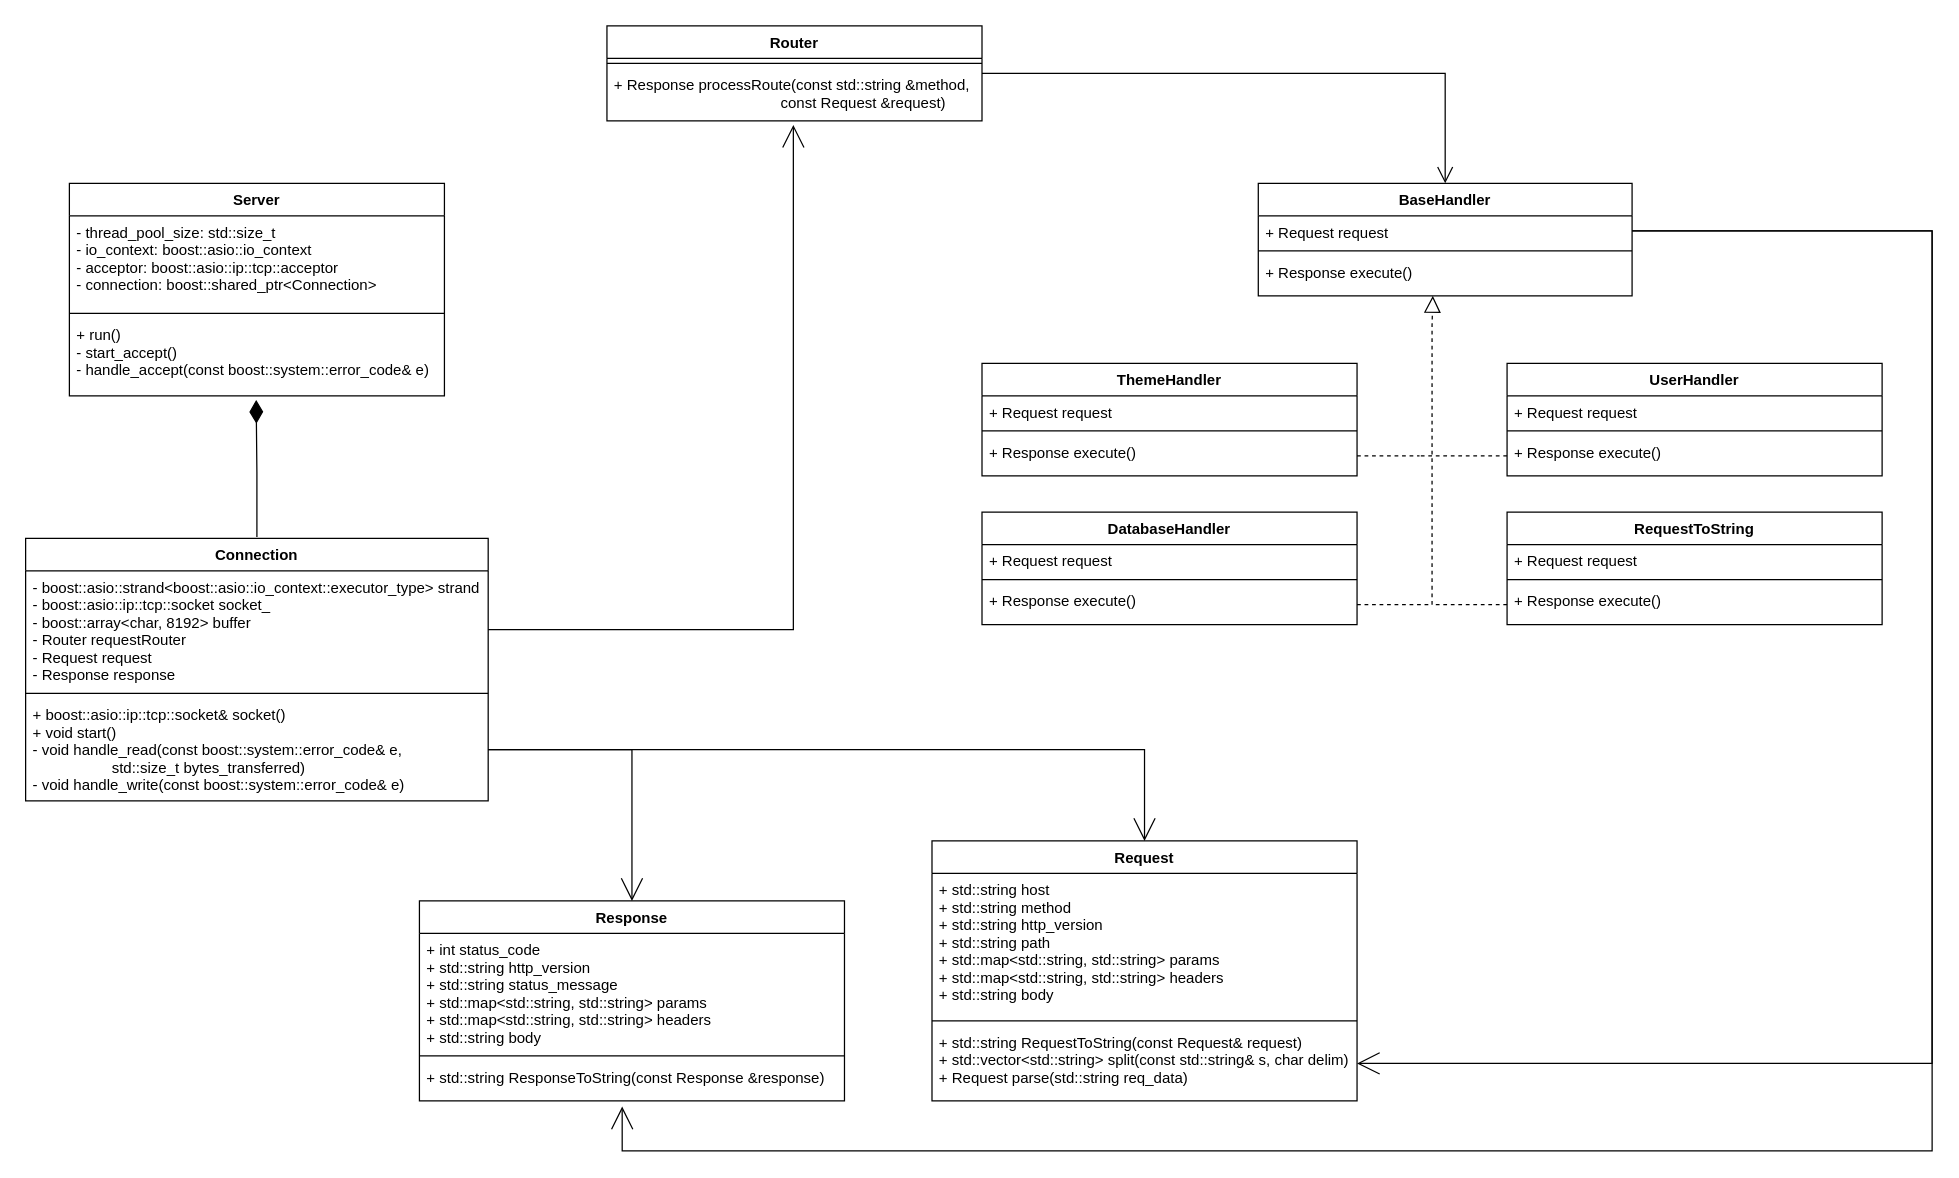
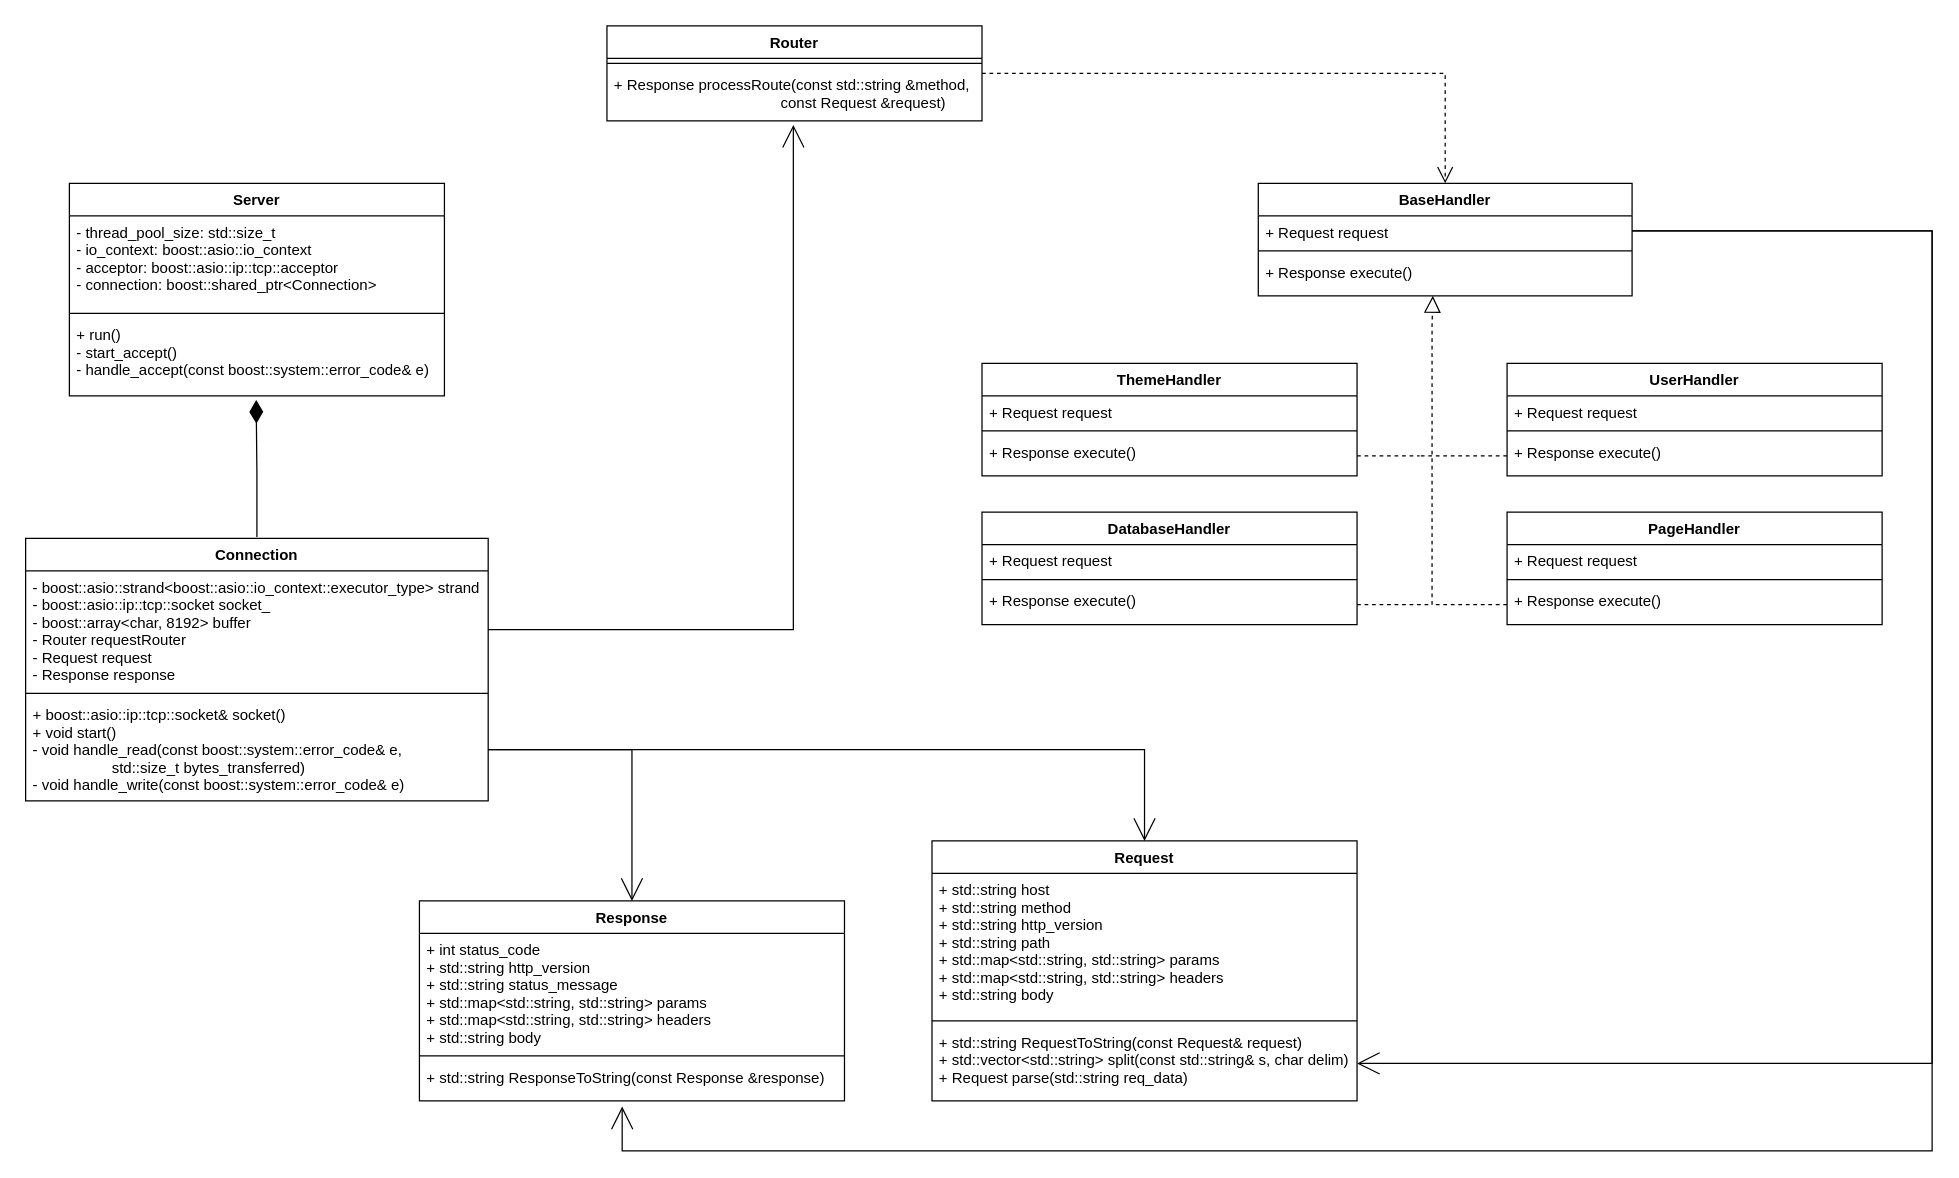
edge "Router" -> "BaseHandler": style solid -> dashed
node "RequestToString": label "RequestToString" -> "PageHandler"
